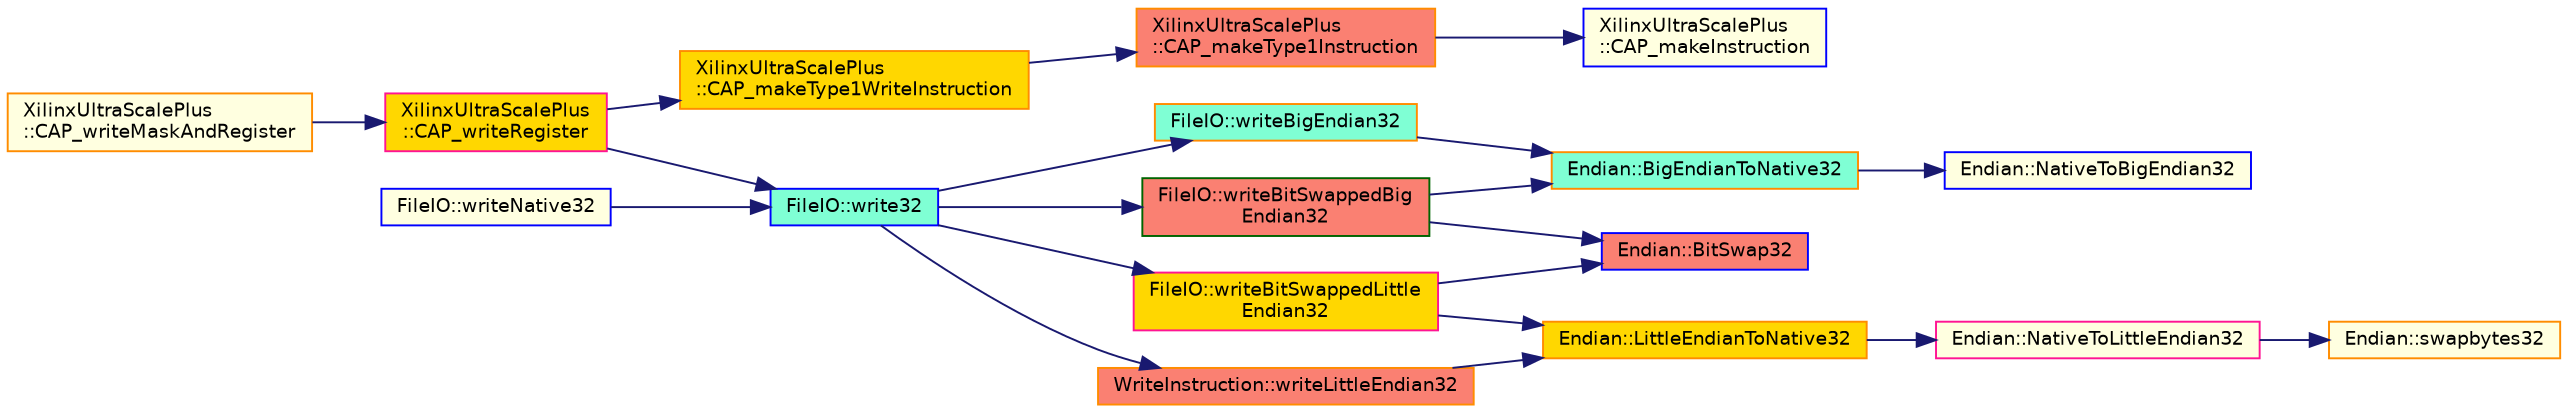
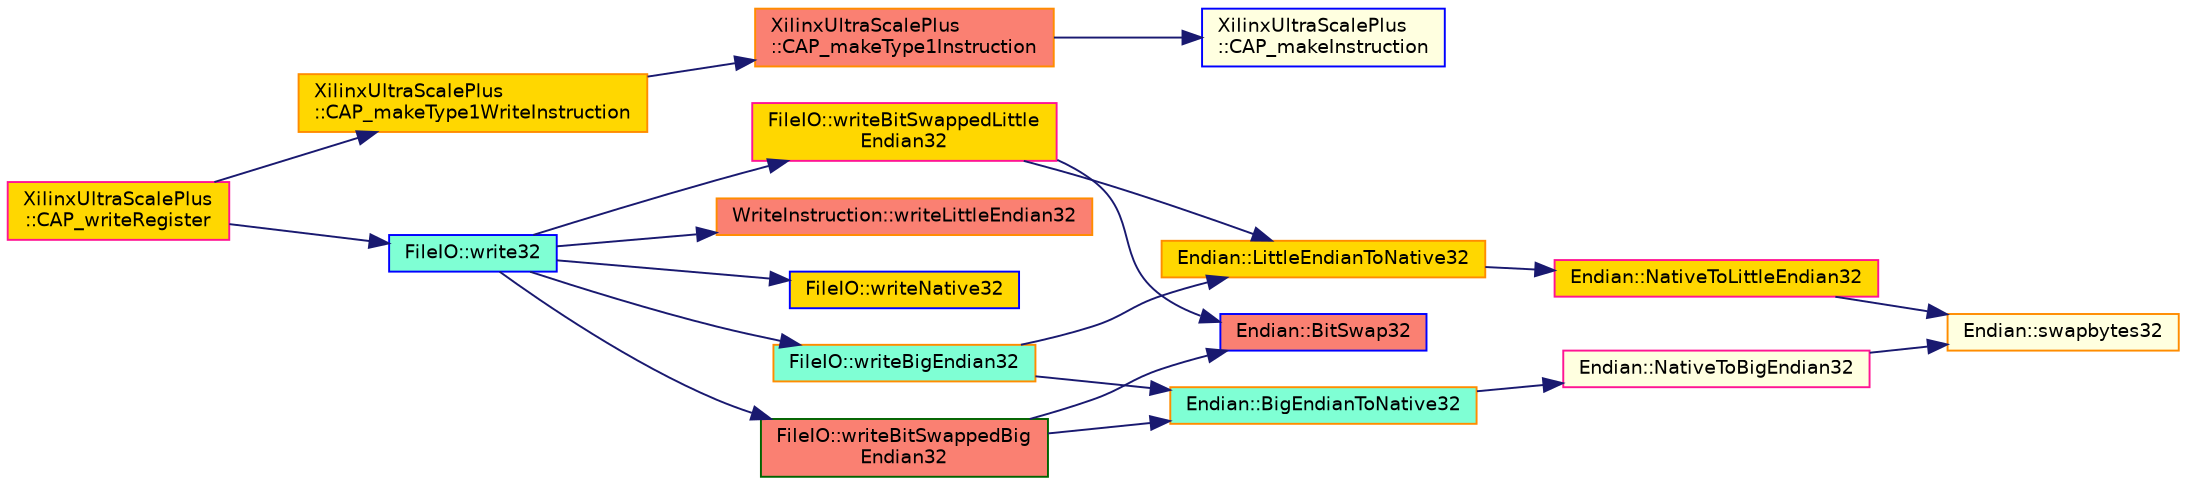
node "XilinxUltraScalePlus ::CAP_writeMaskAndRegister": removed
node "Endian::NativeToBigEndian32": color blue -> deeppink
node "FileIO::writeNative32": fillcolor lightyellow -> gold
edge "FileIO::writeNative32" -> "FileIO::write32": reversed
node "Endian::NativeToLittleEndian32": fillcolor lightyellow -> gold
edge "Endian::NativeToBigEndian32" -> "Endian::swapbytes32": added
edge "WriteInstruction::writeLittleEndian32" -> "Endian::LittleEndianToNative32": now "FileIO::writeBigEndian32" -> "Endian::LittleEndianToNative32"
